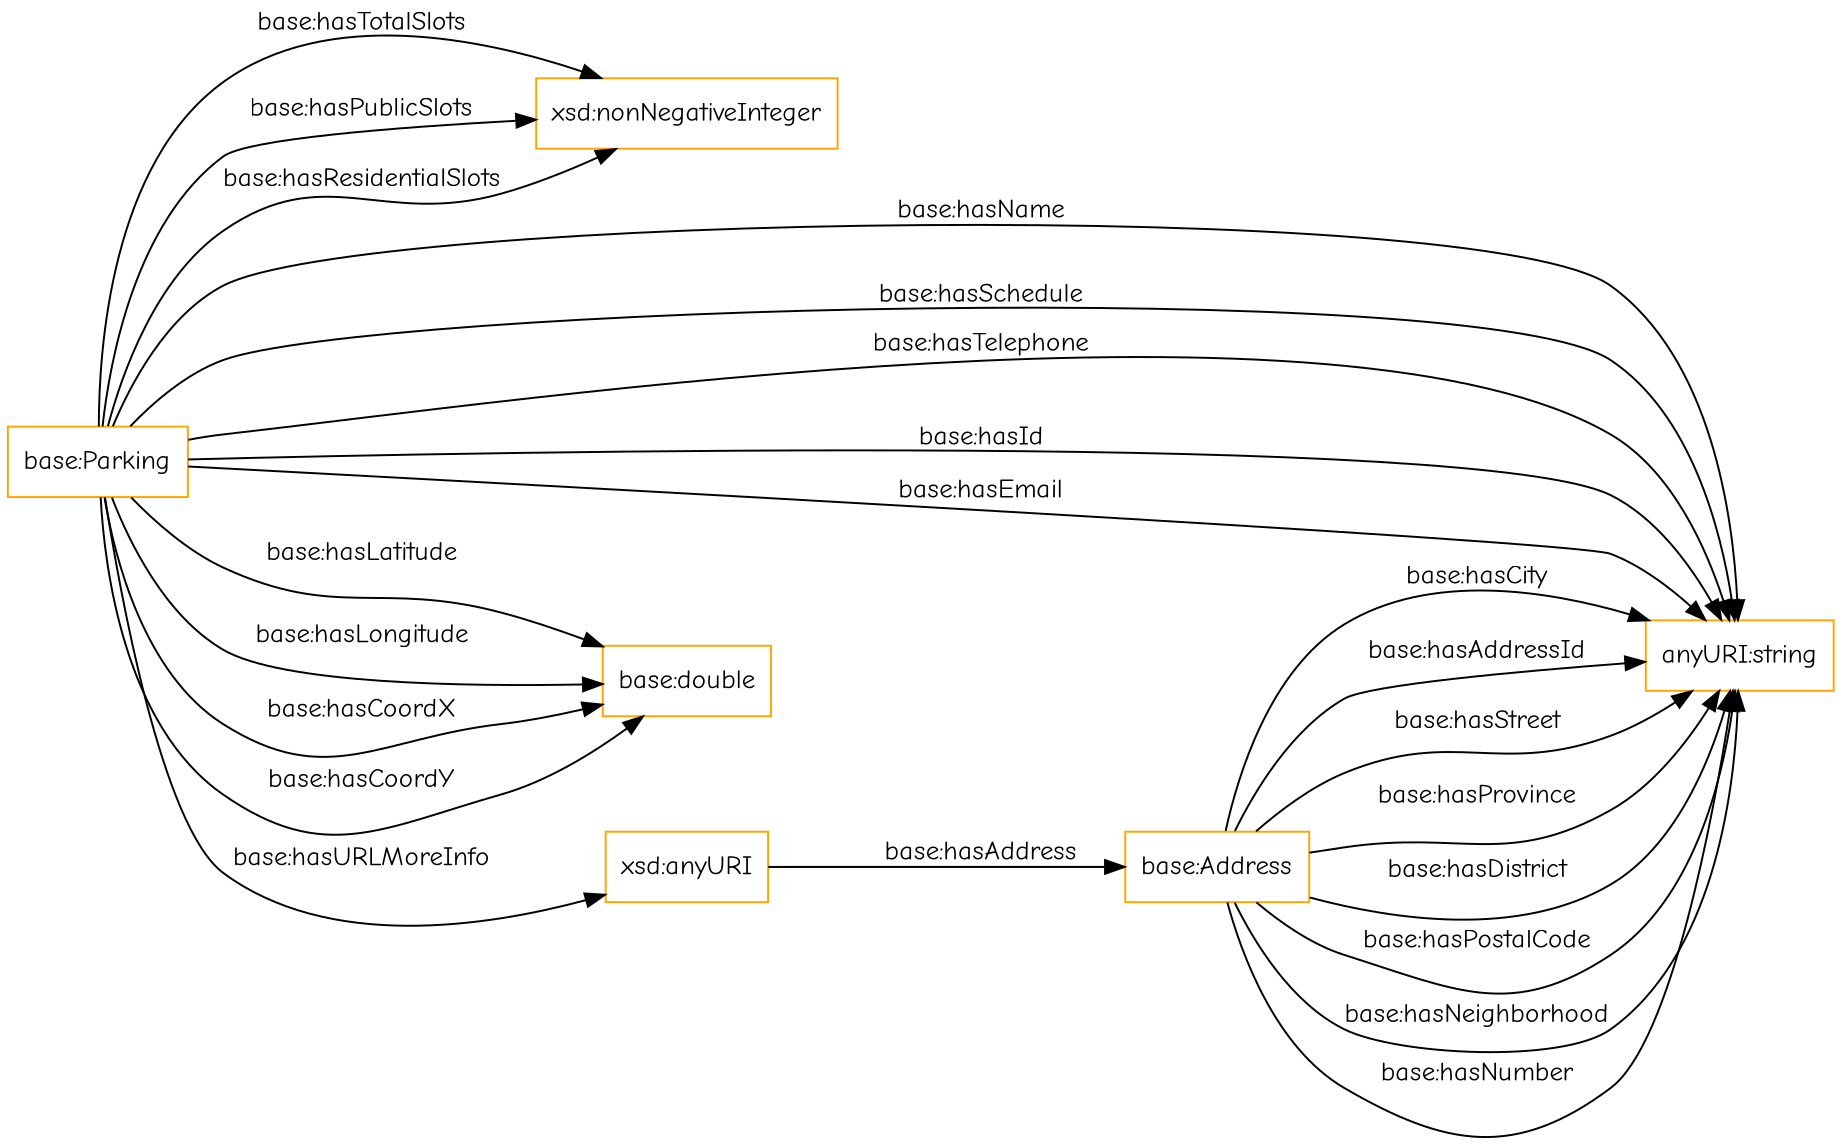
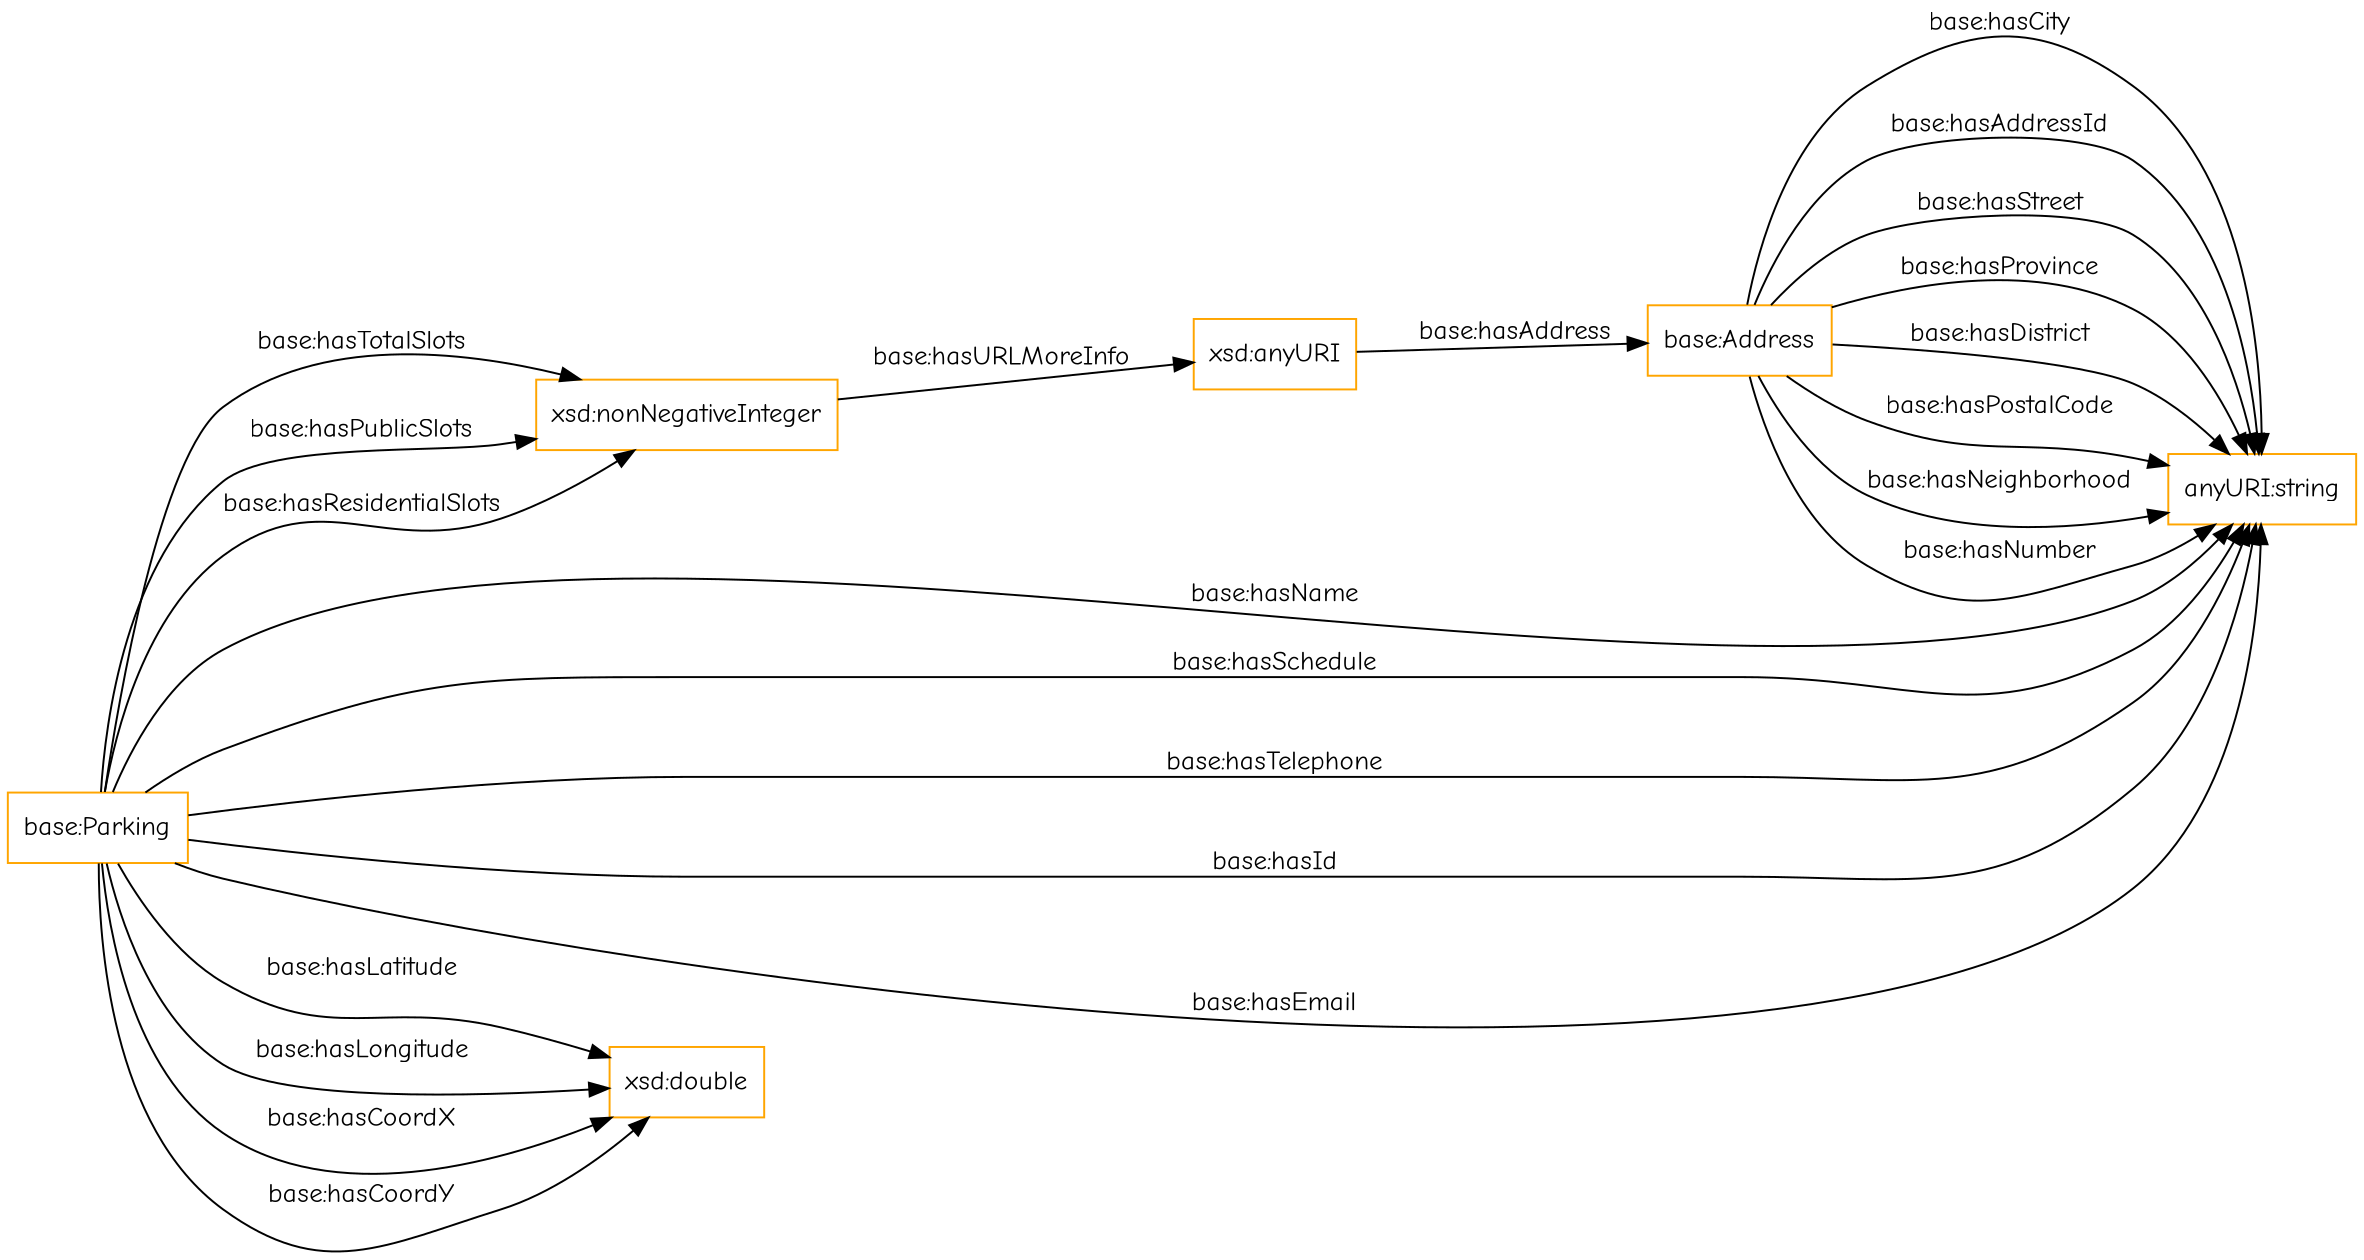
node "base:double": label "base:double" -> "xsd:double"
edge "base:Parking" -> "xsd:anyURI": now "xsd:nonNegativeInteger" -> "xsd:anyURI"
